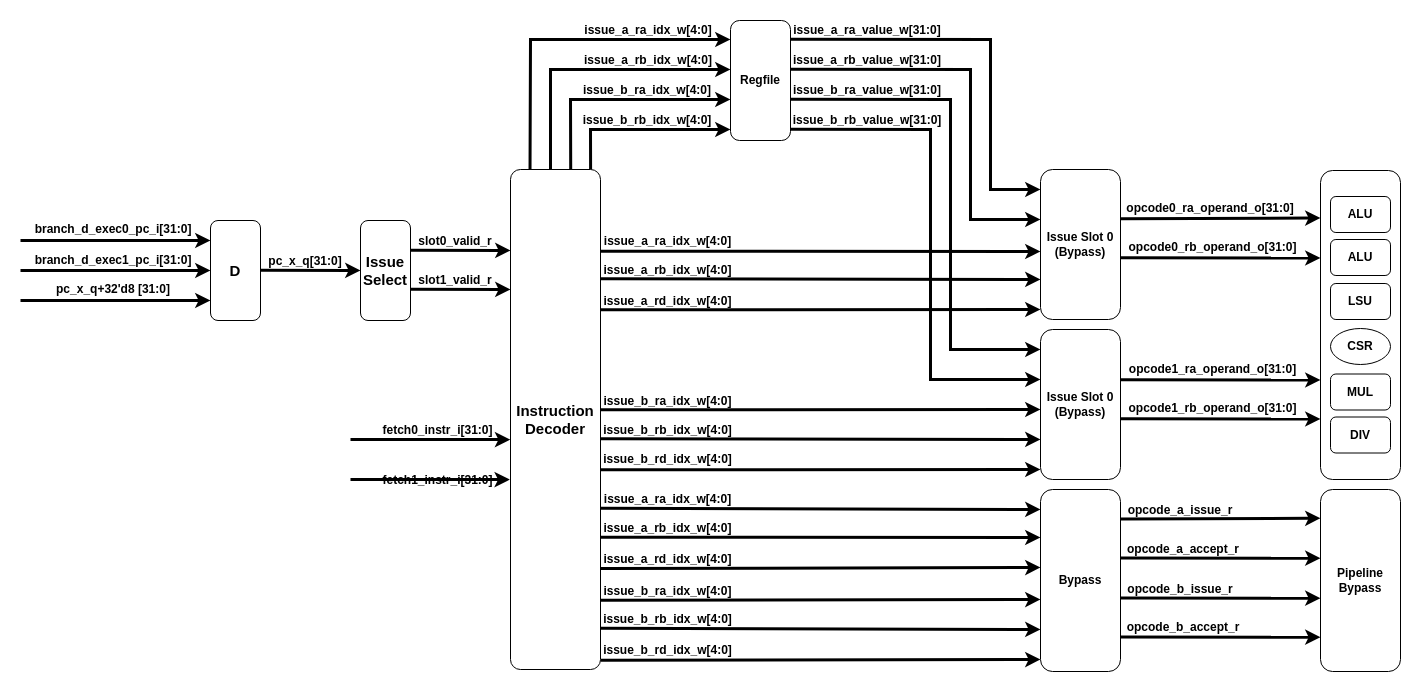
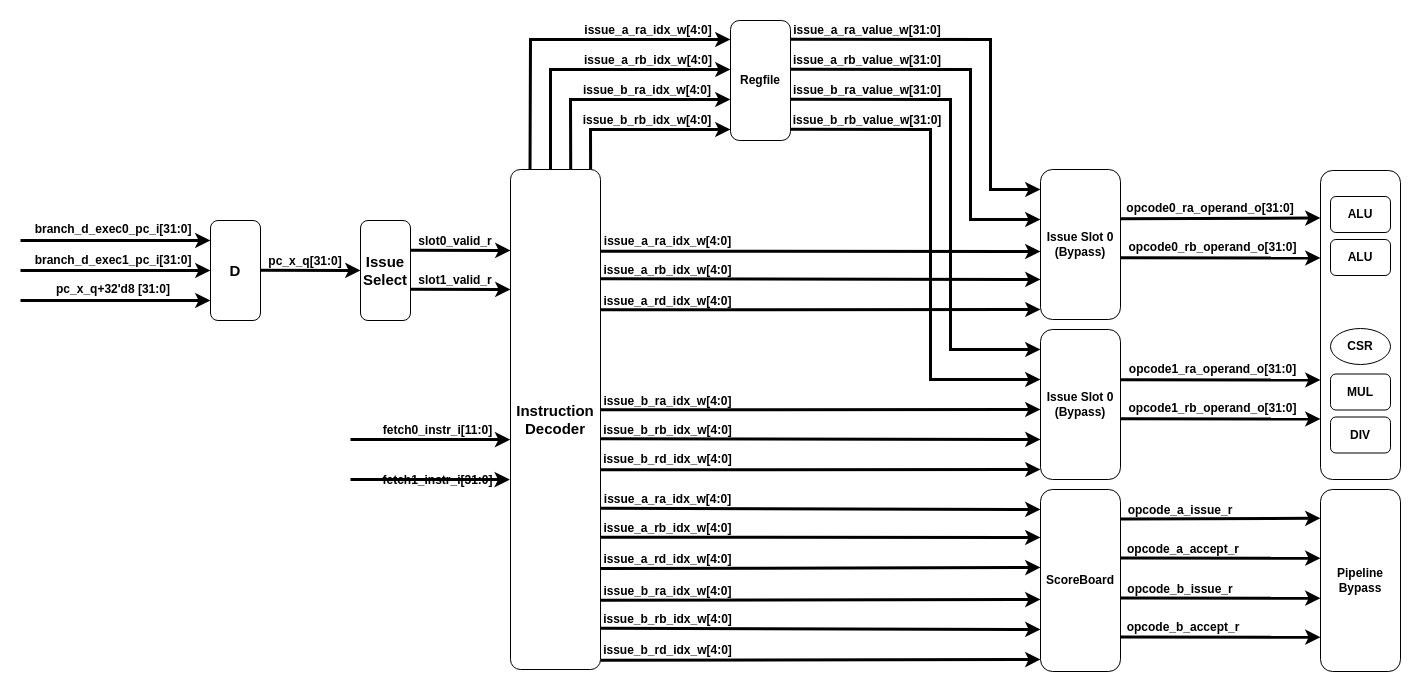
node "LSU": removed
node "fetch0_instr_i[31:0]": label "fetch0_instr_i[31:0]" -> "fetch0_instr_i[11:0]"
node "Bypass": label "Bypass" -> "ScoreBoard"
